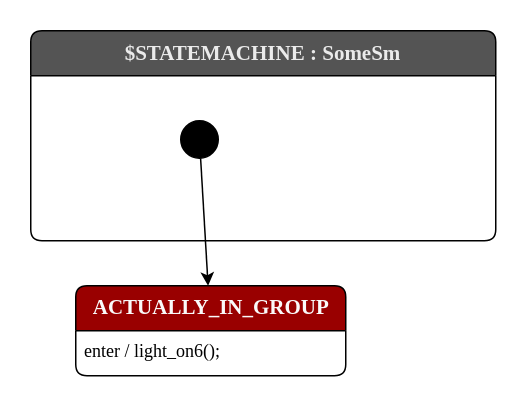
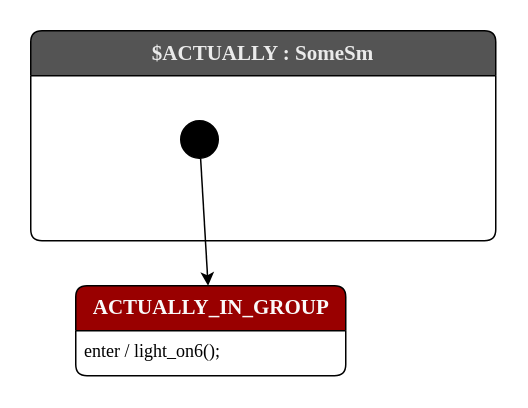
node "$STATEMACHINE : SomeSm": label "$STATEMACHINE : SomeSm" -> "$ACTUALLY : SomeSm"
